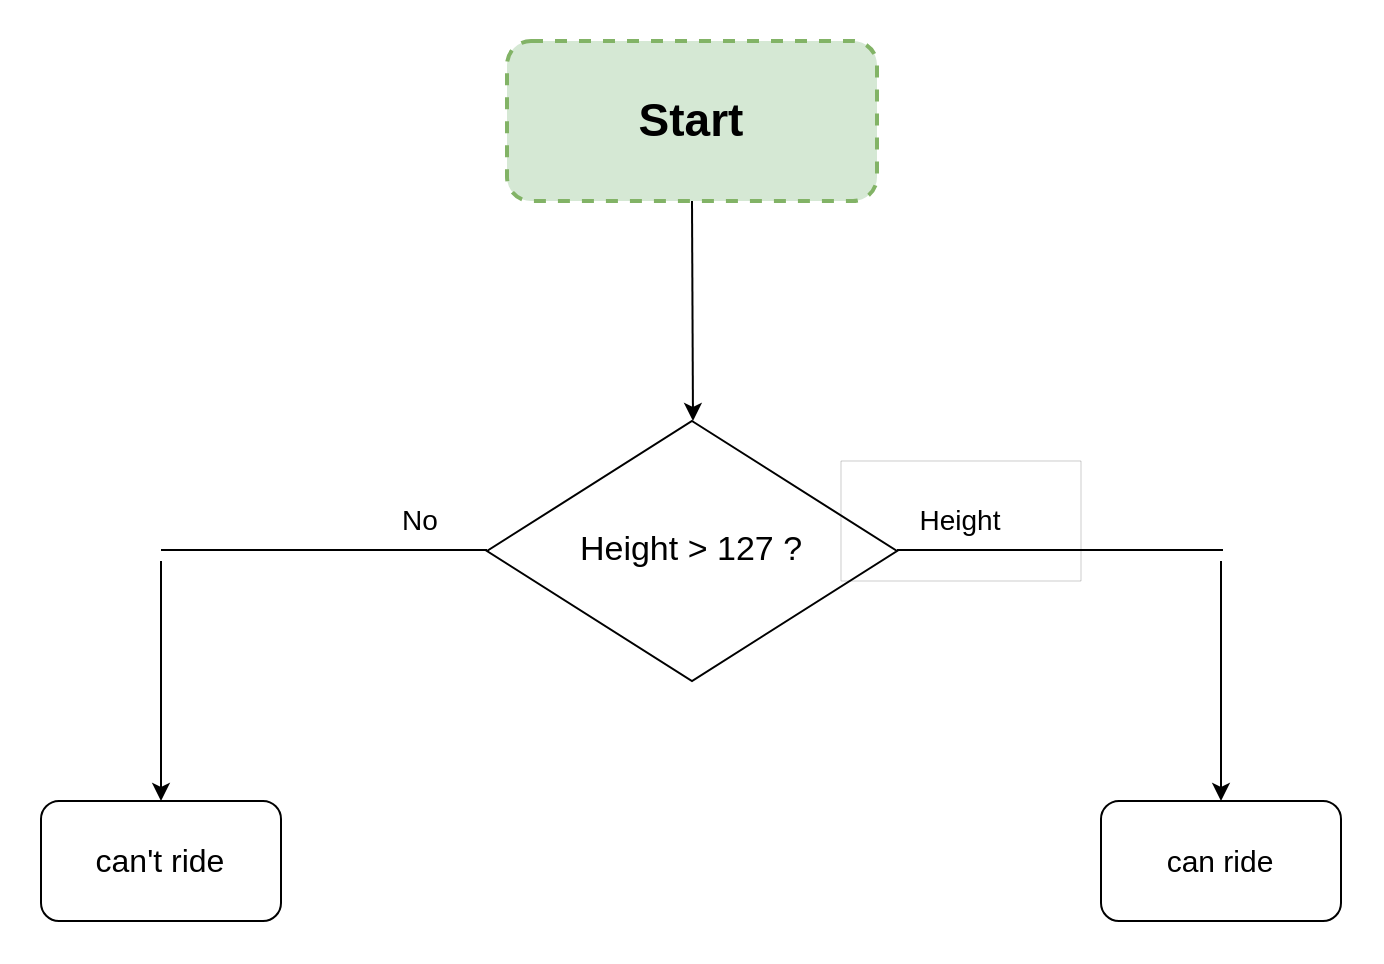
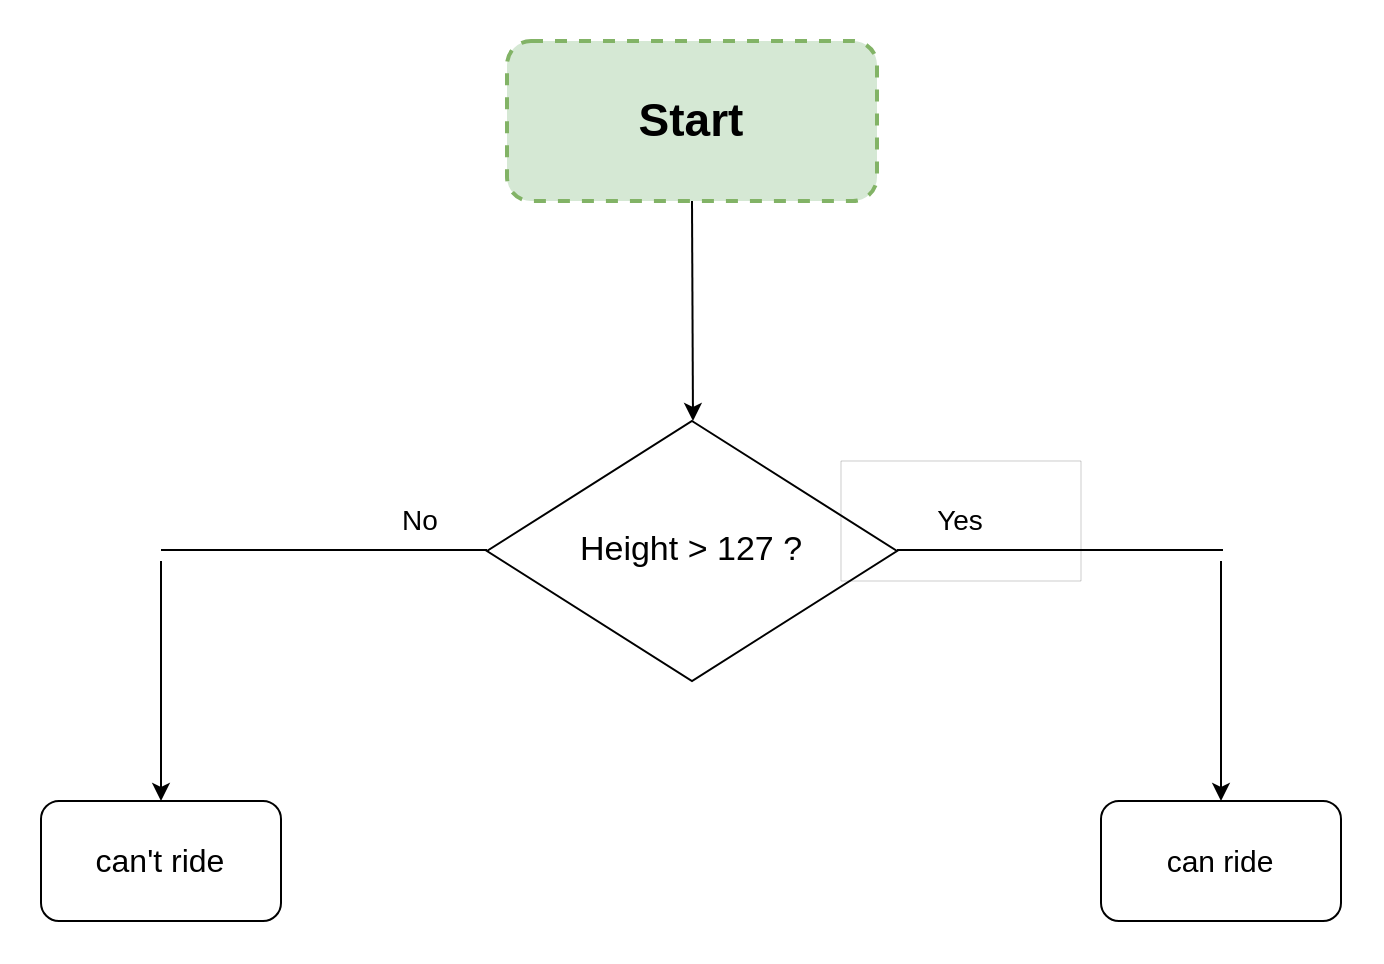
node "Height": label "Height" -> "Yes"
